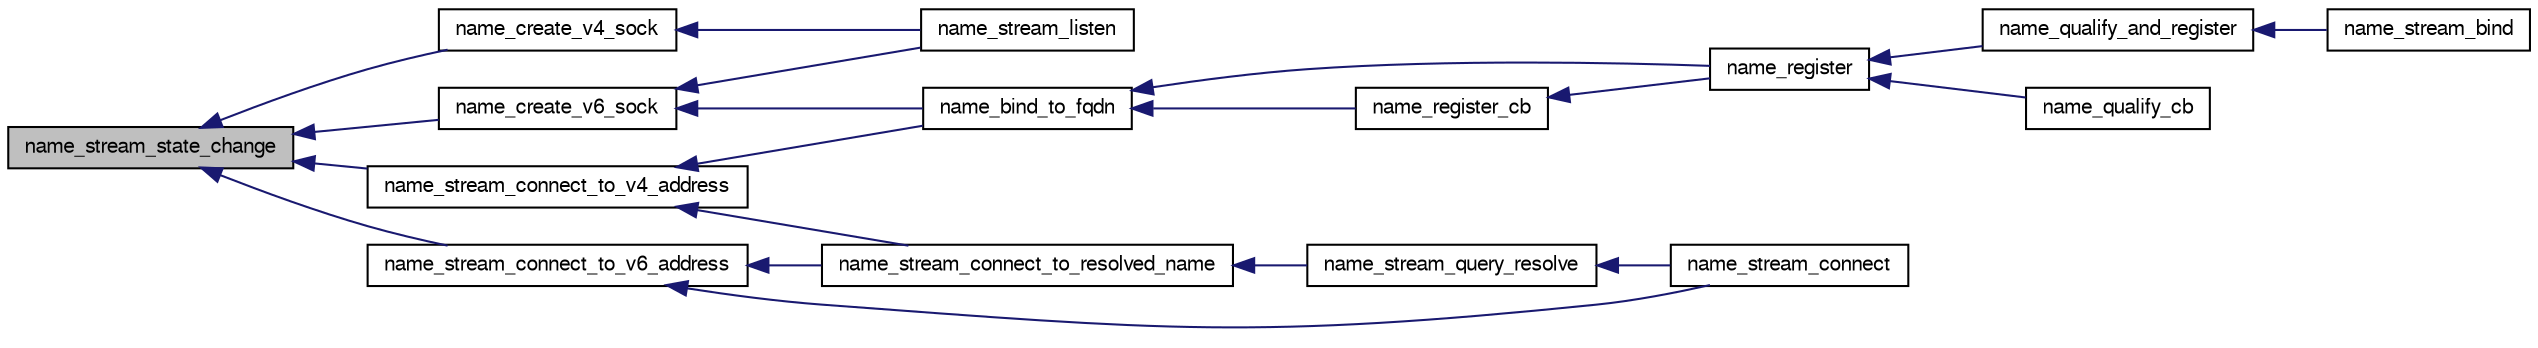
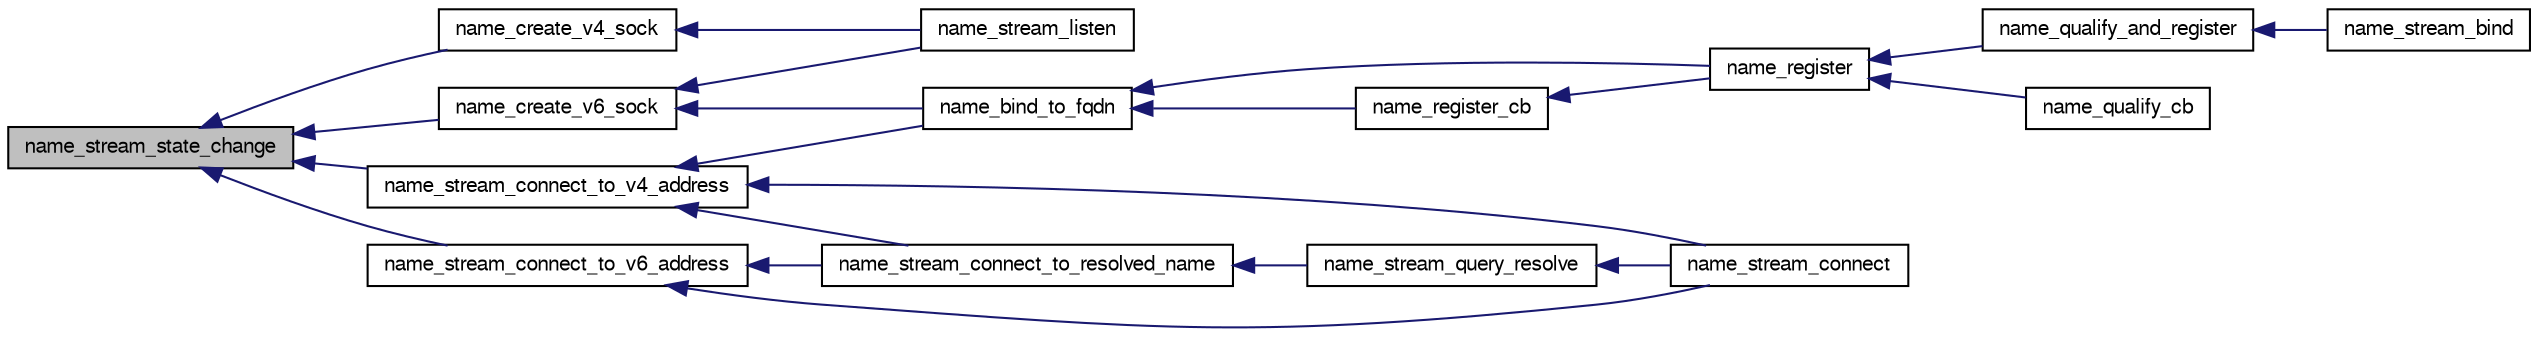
edge "name_stream_connect" -> "name_stream_connect_to_v4_address": added
